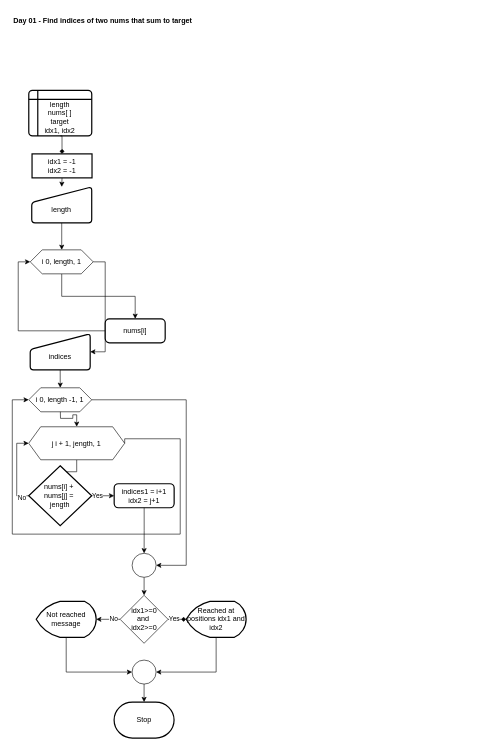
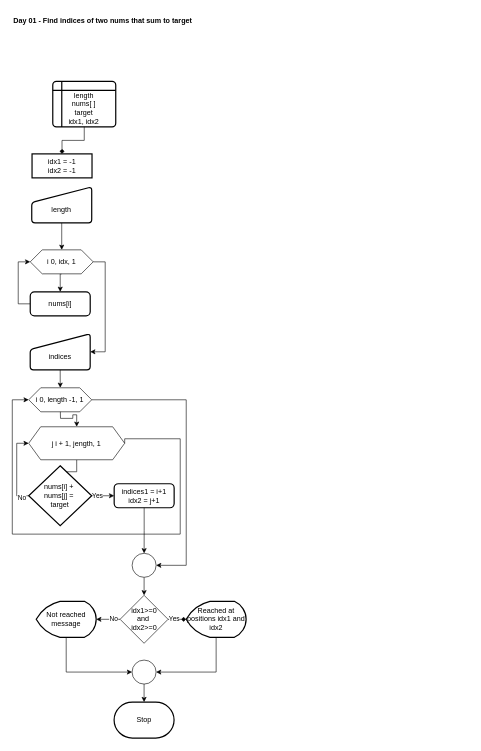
node "length nums[ ] target idx1, idx2": moved (60, 113) -> (84, 104)
edge "idx1 = -1 idx2 = -1" -> "length": removed
node "i 0, length, 1": label "i 0, length, 1" -> "i 0, idx, 1"
node "nums[i]": moved (135, 331) -> (60, 304)
node "nums[i] + nums[j] = jength": label "nums[i] + nums[j] = jength" -> "nums[i] + nums[j] = target"
